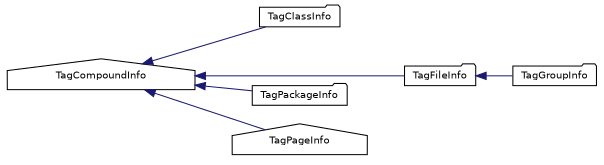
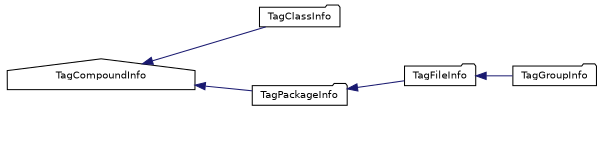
edge "TagFileInfo" -> "TagCompoundInfo": now "TagFileInfo" -> "TagPackageInfo"
node "TagPageInfo": removed
